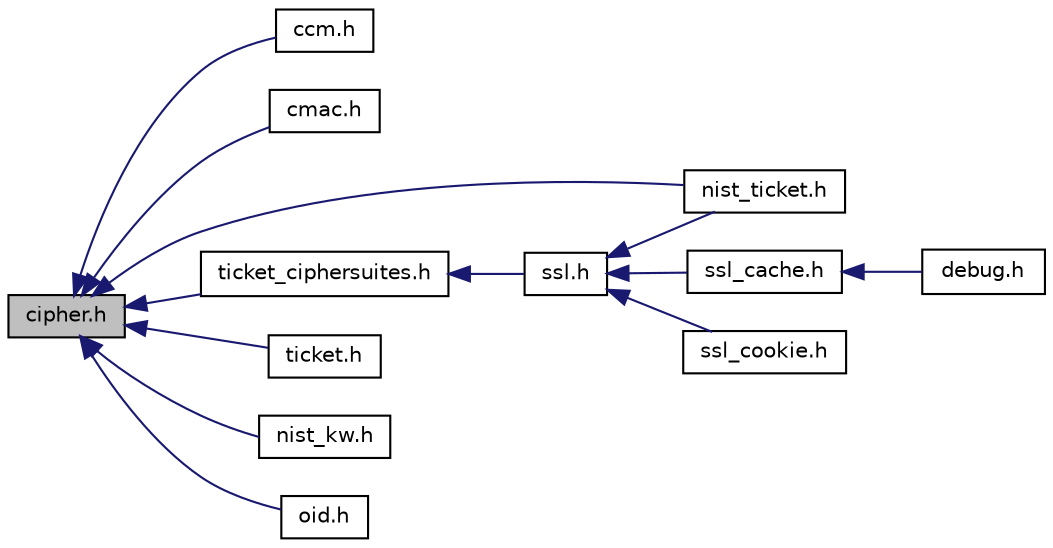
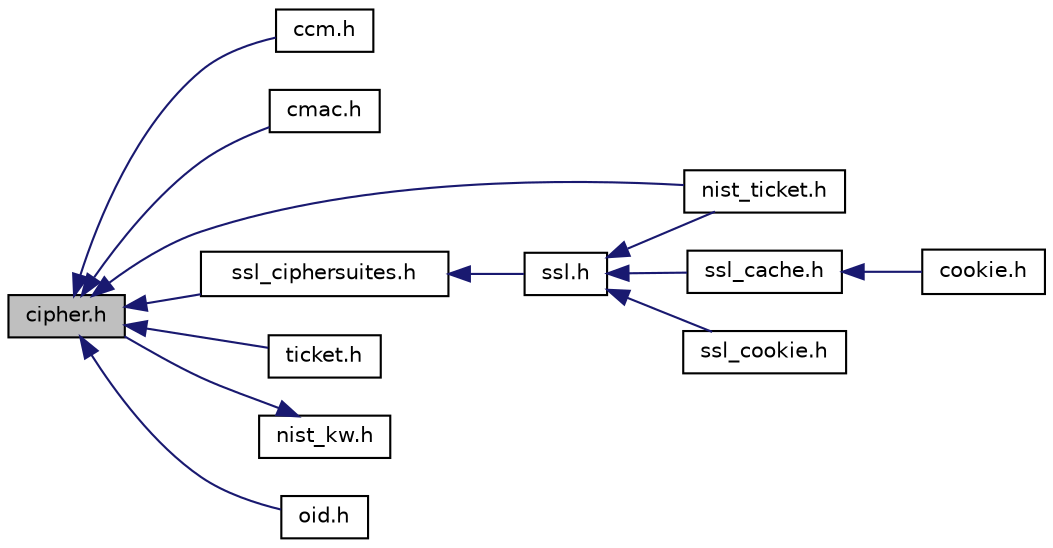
node "debug.h": label "debug.h" -> "cookie.h"
node "ticket_ciphersuites.h": label "ticket_ciphersuites.h" -> "ssl_ciphersuites.h"
edge "nist_kw.h" -> "cipher.h": reversed
